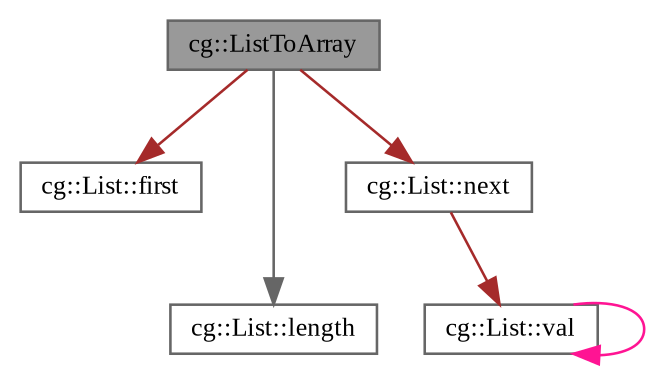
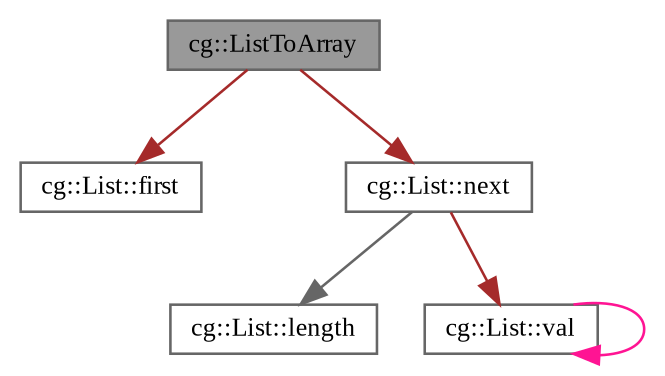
edge "cg::ListToArray" -> "cg::List::length": now "cg::List::next" -> "cg::List::length"
